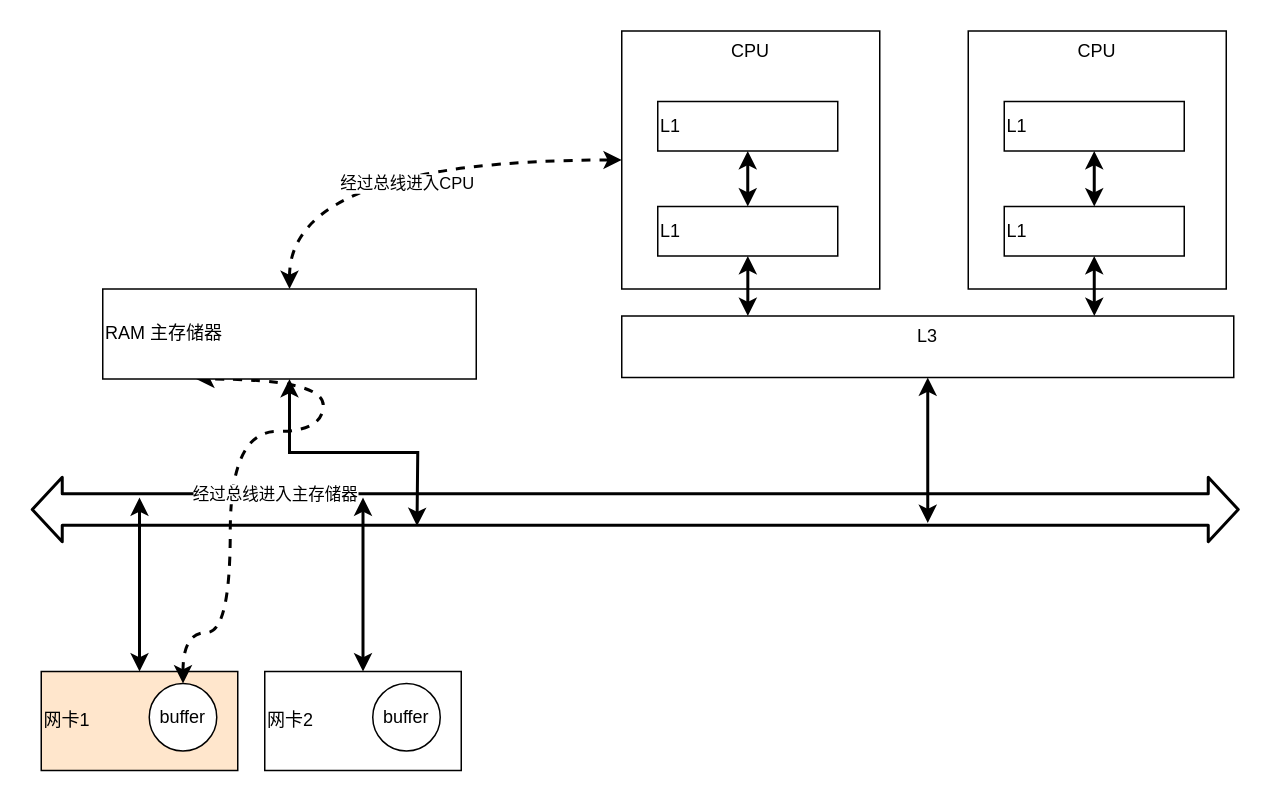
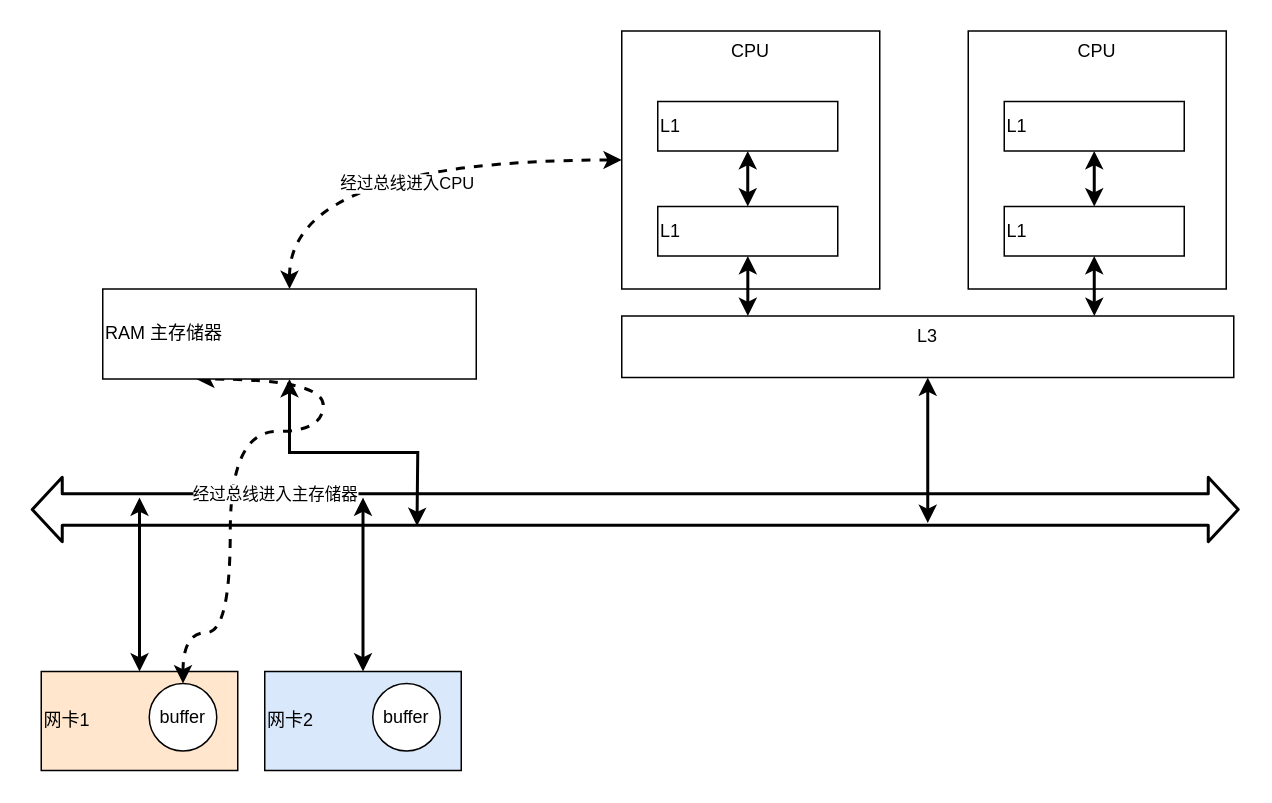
node "网卡2": fillcolor #ffffff -> #dae8fc
